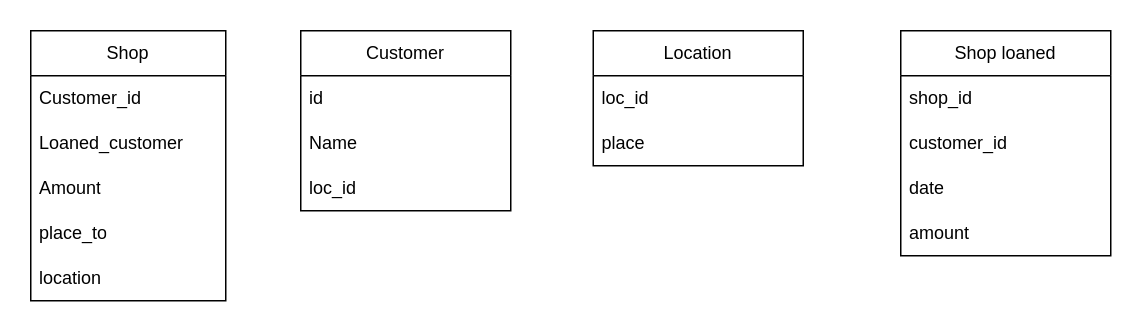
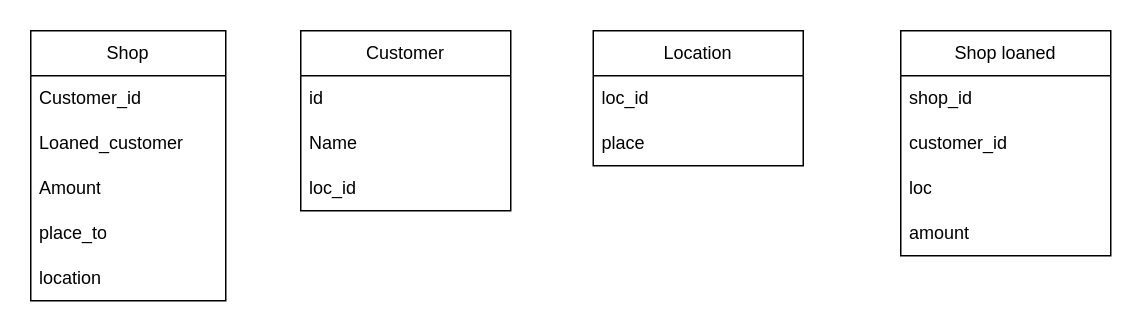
node "date": label "date" -> "loc"
